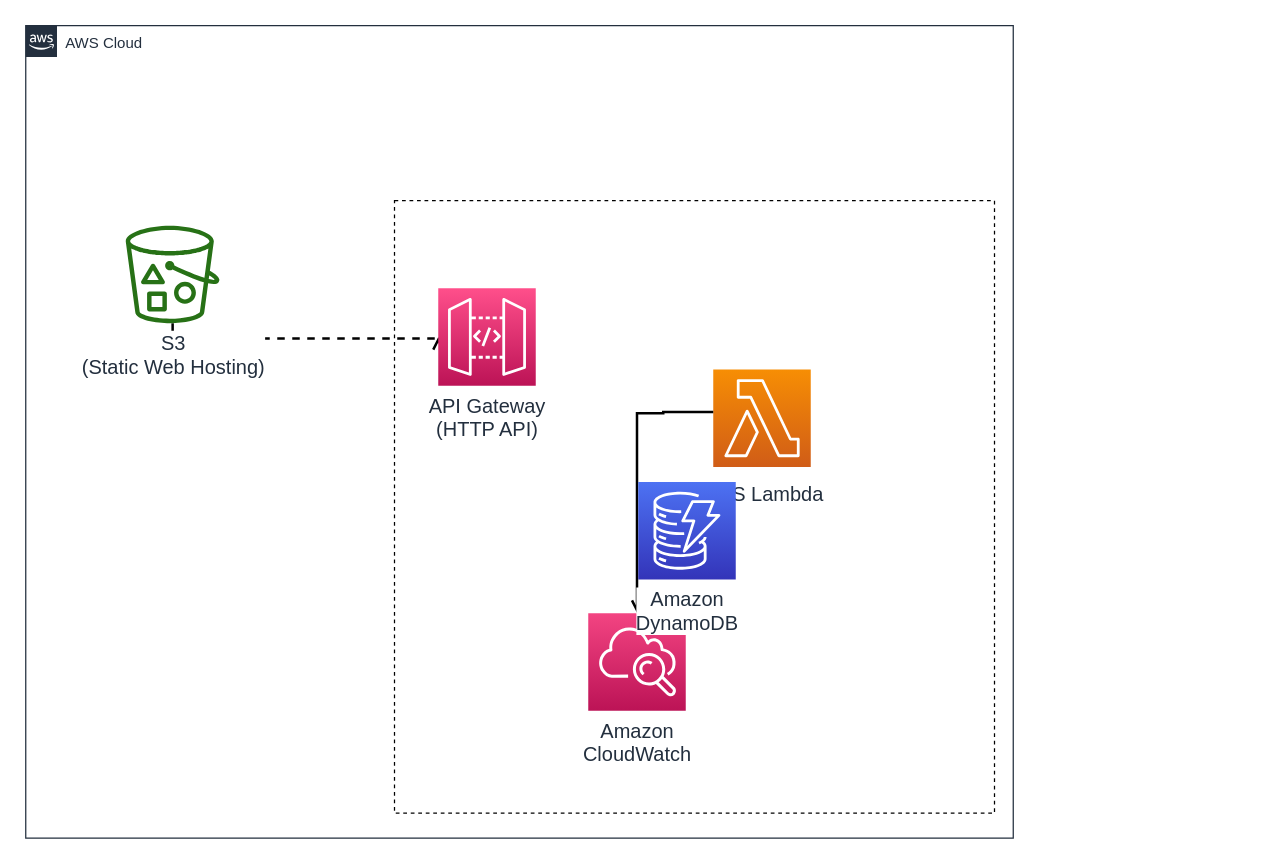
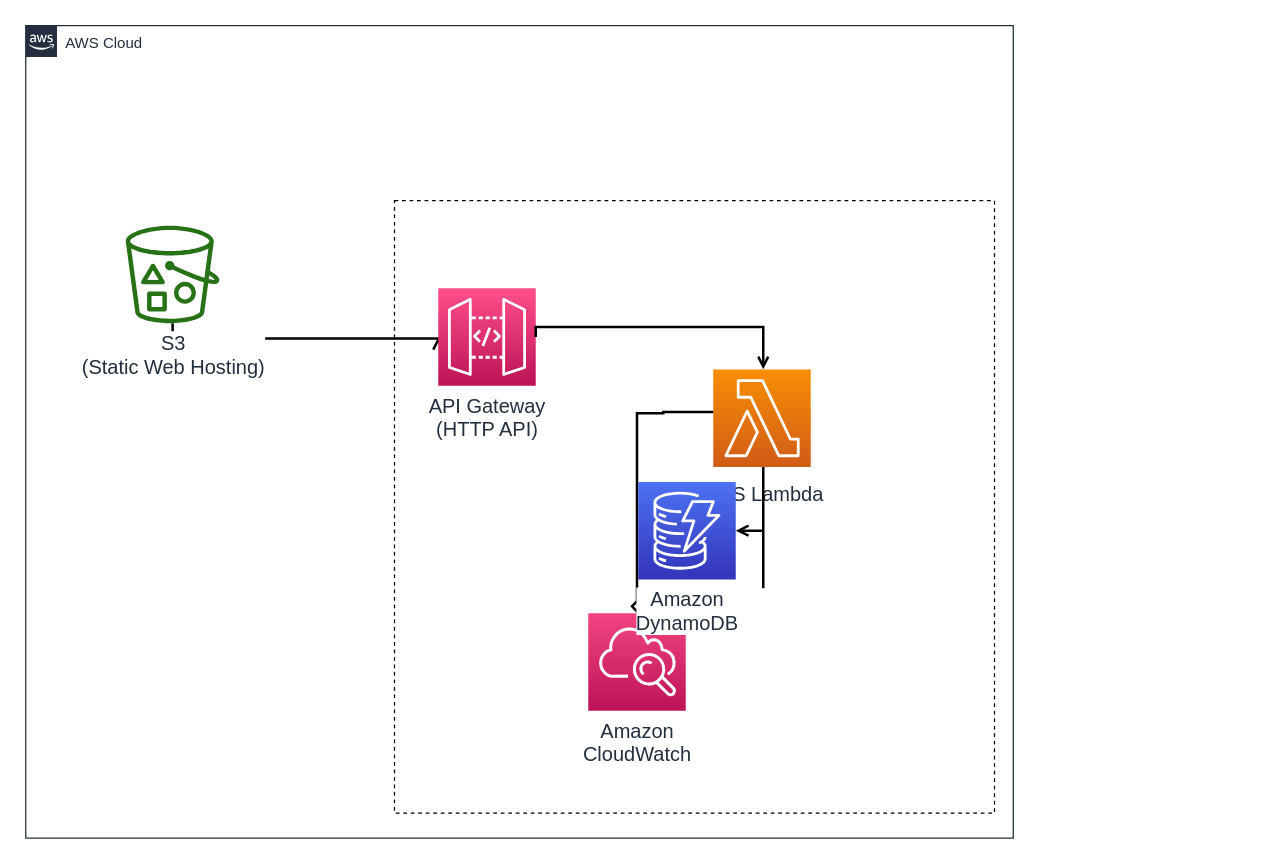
edge "API Gateway (HTTP API)" -> "AWS Lambda": added
edge "S3(Static Web Hosting)" -> "API Gateway (HTTP API)": style dashed -> solid
edge "AWS Lambda" -> "AmazonDynamoDB": added
edge "AWS Lambda" -> "AmazonCloudWatch": arrowhead open -> diamond
